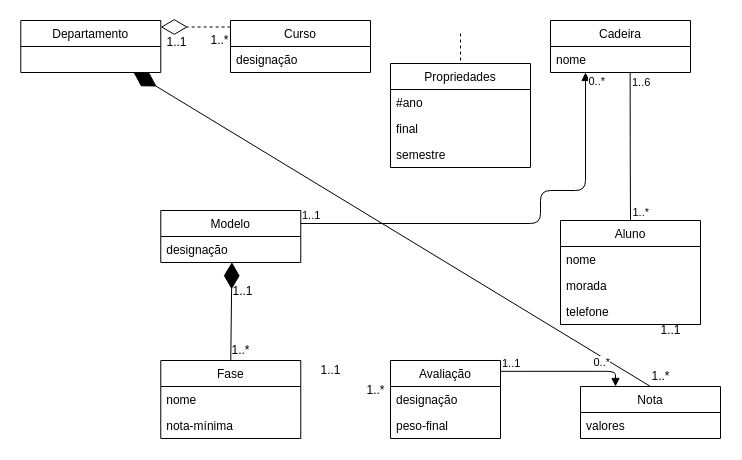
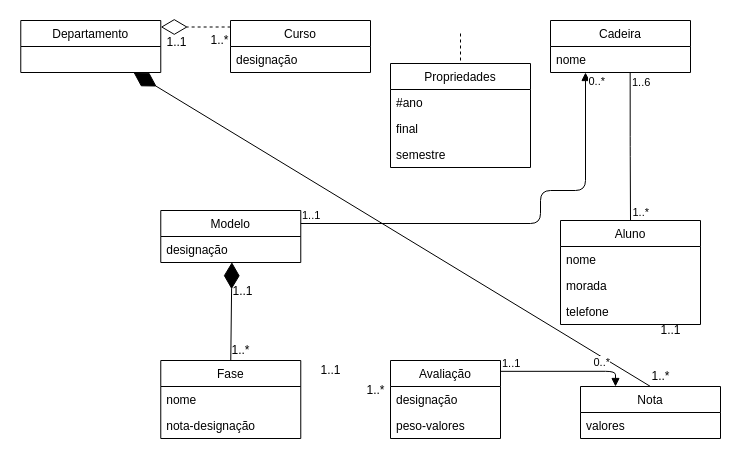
node "nota-mínima": label "nota-mínima" -> "nota-designação"
node "peso-final": label "peso-final" -> "peso-valores"
